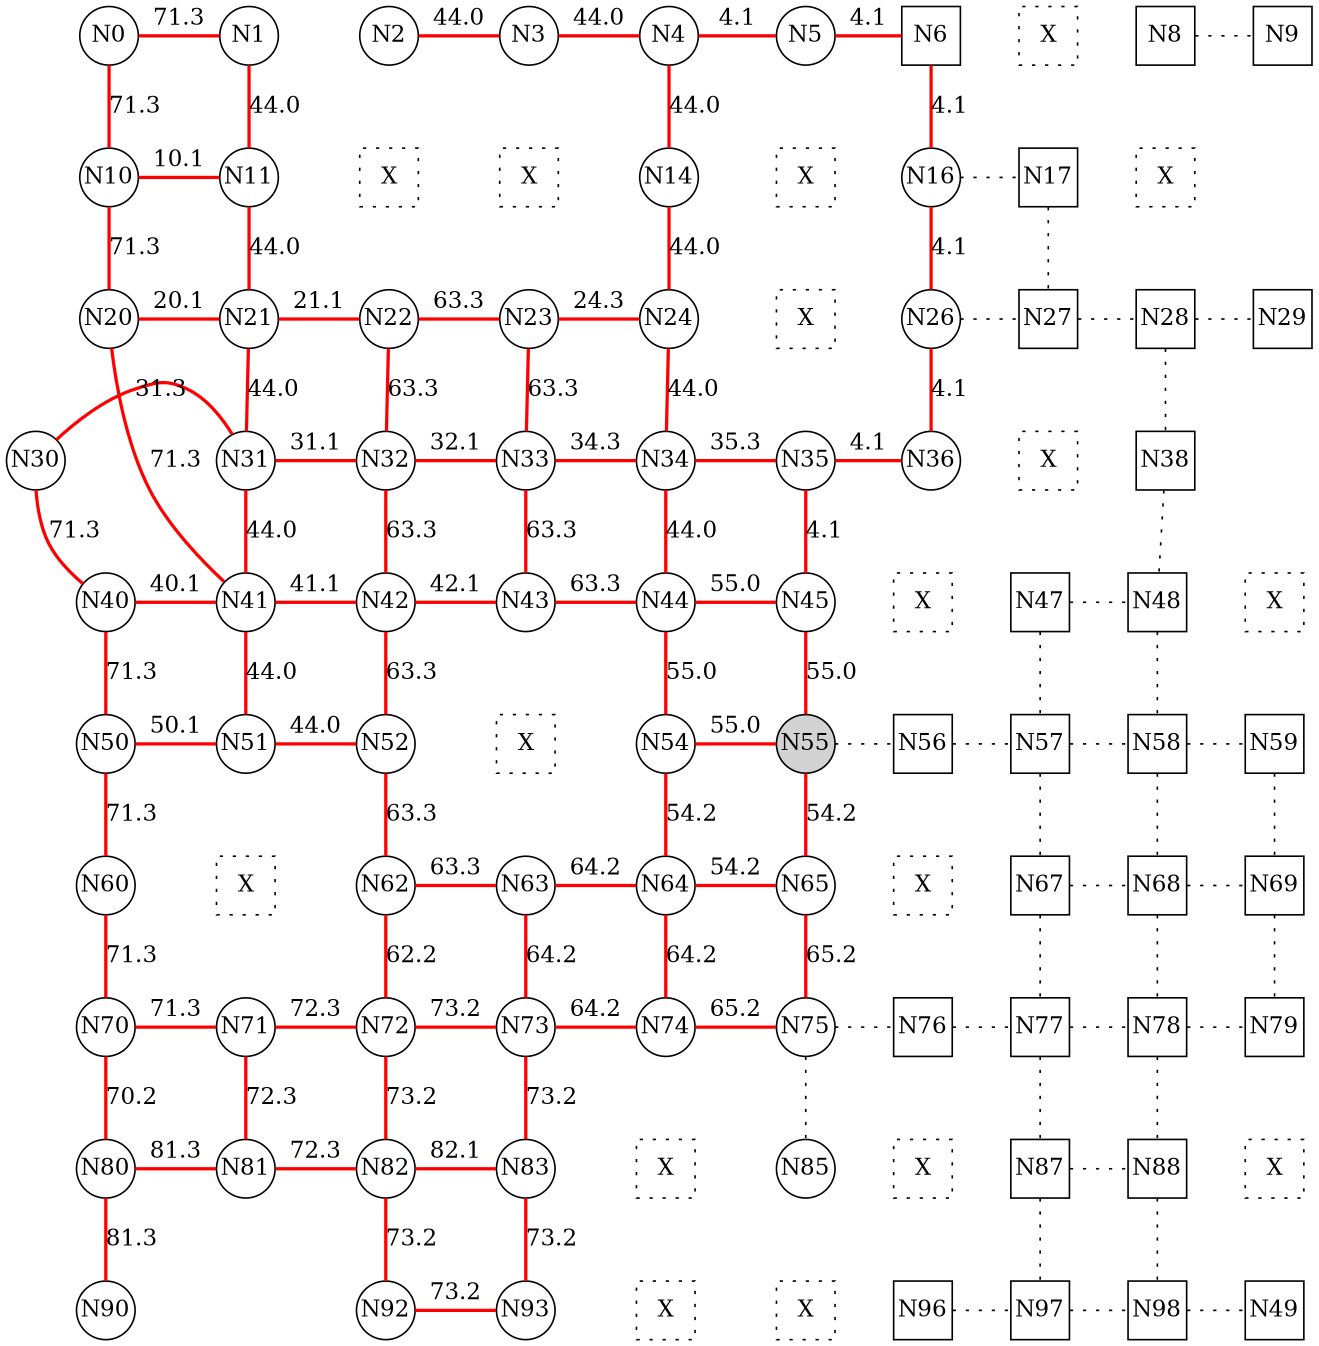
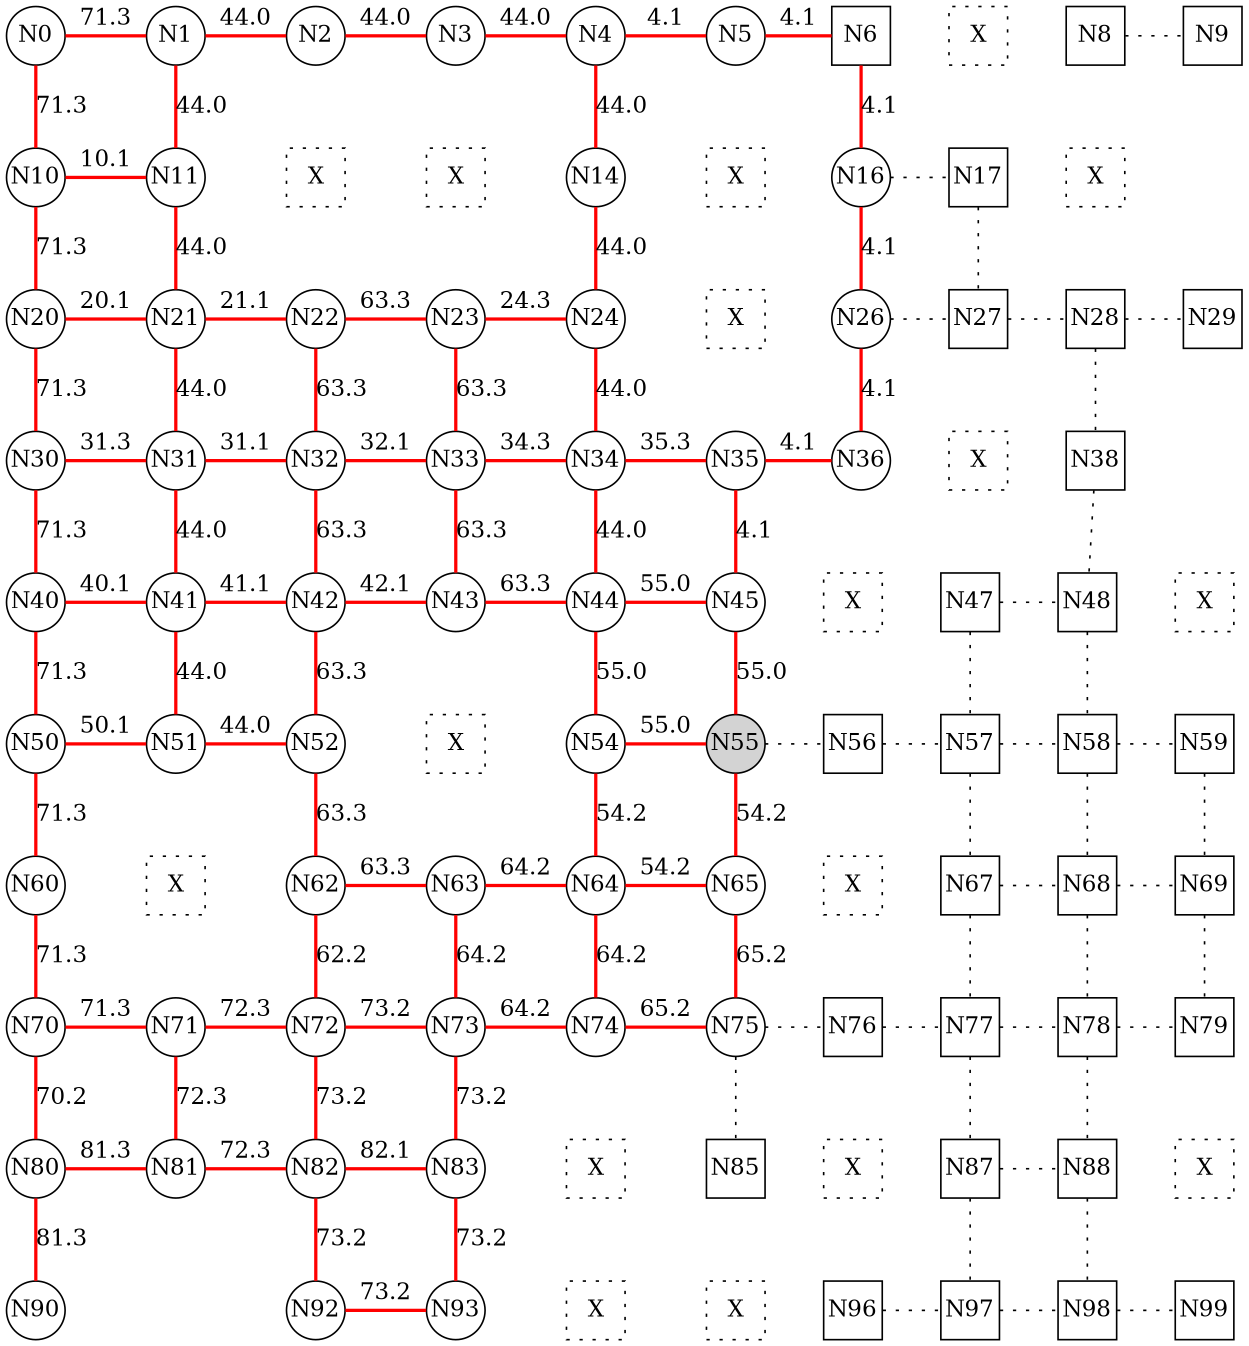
edge "N1" -- "N2": added, label "44.0"
edge "N20" -- "N41": now "N20" -- "N30"
node "N85": shape circle -> square
node "N49": label "N49" -> "N99"
